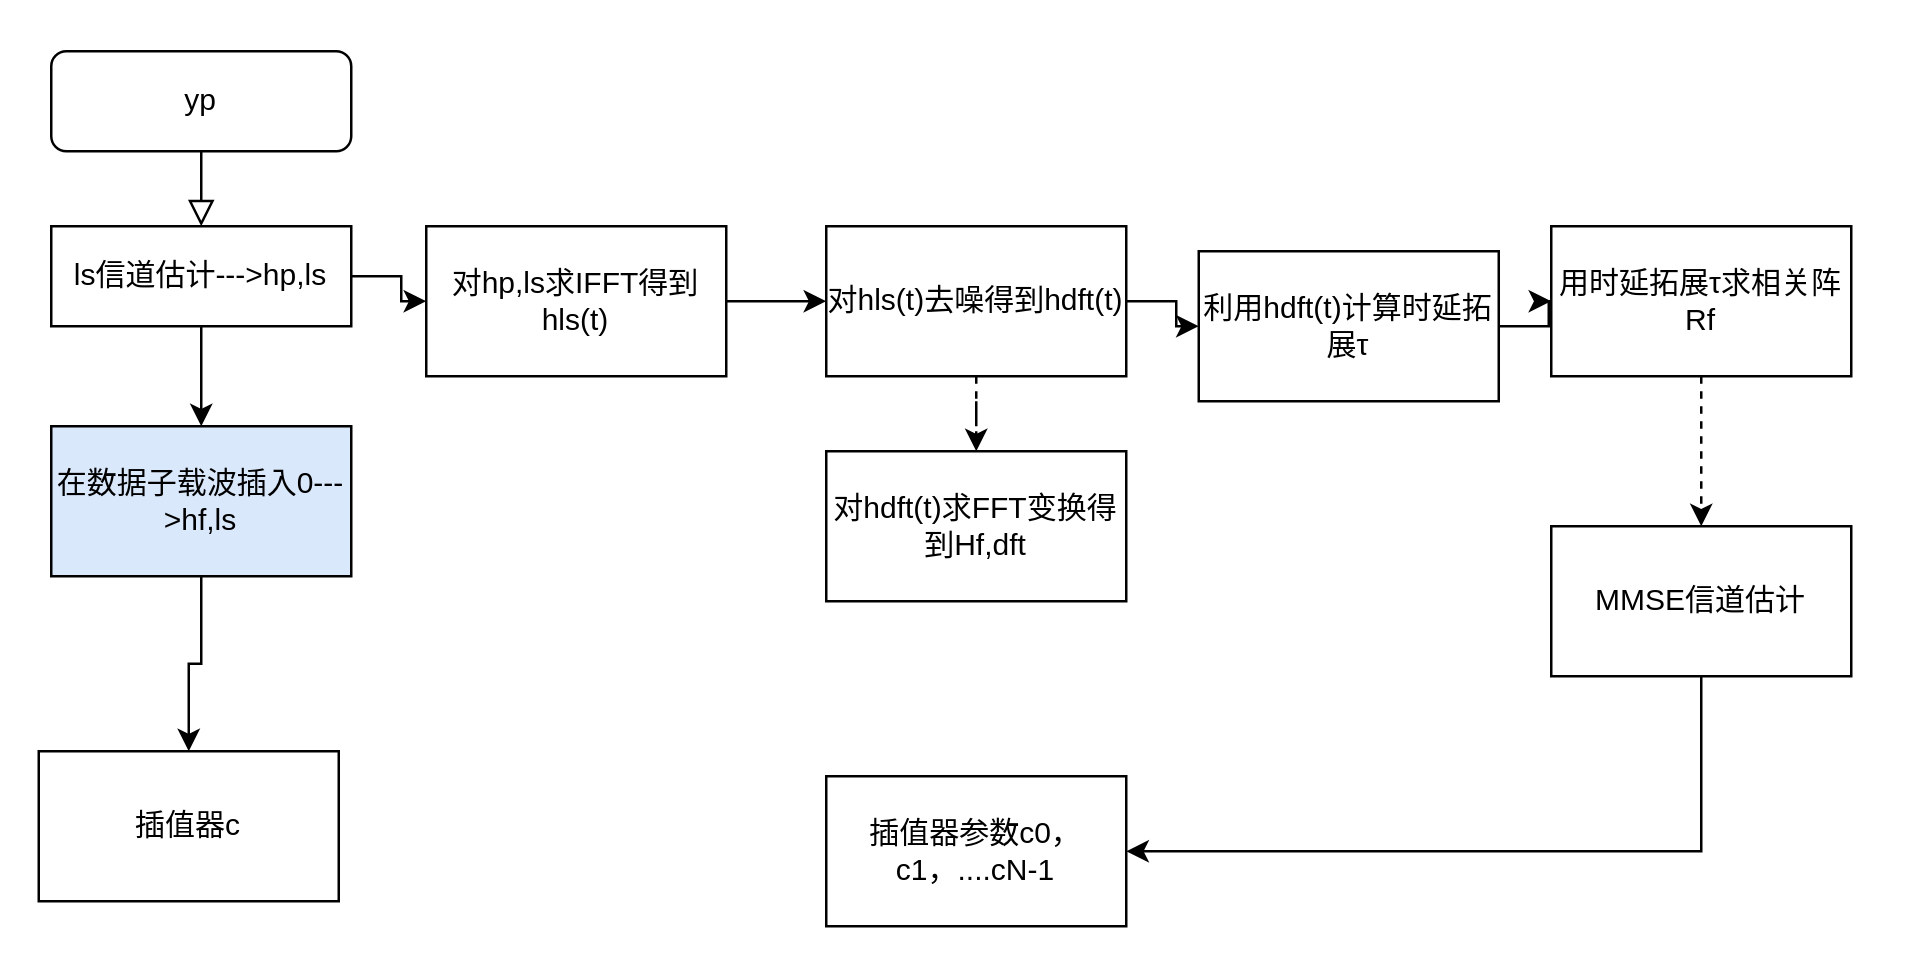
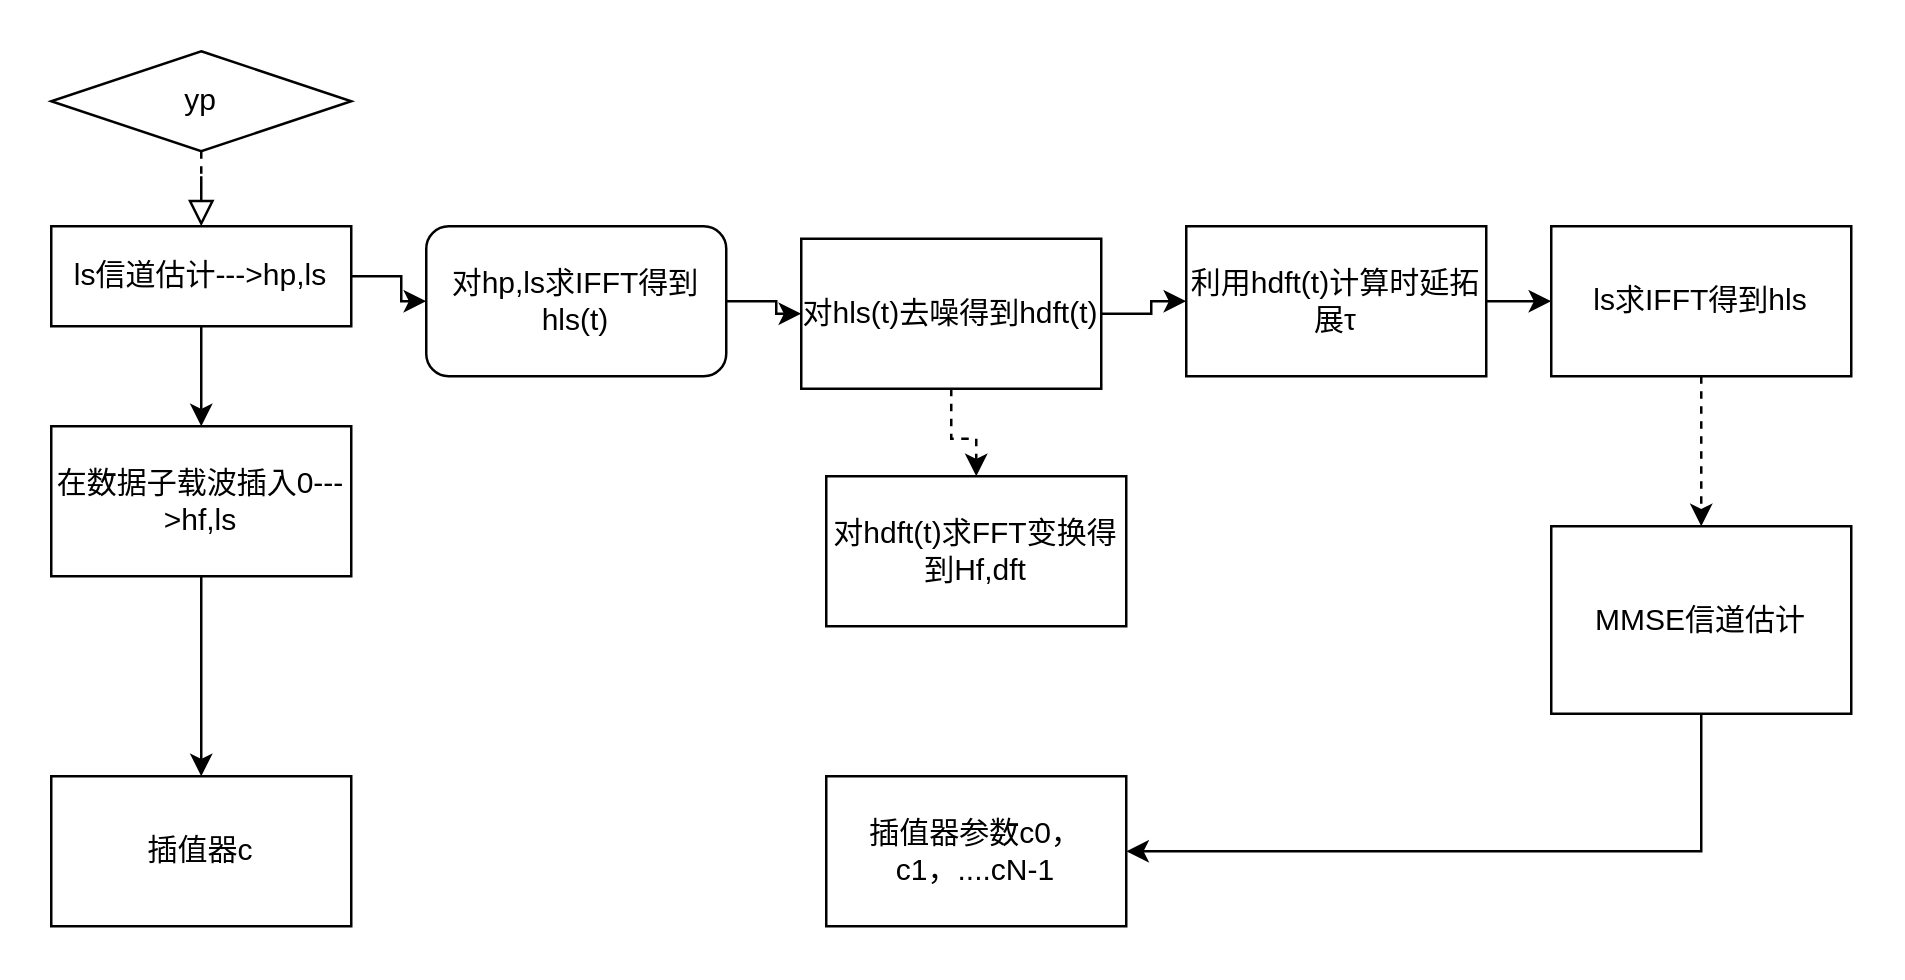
node "yp": shape rounded rectangle -> diamond
edge "yp" -> "ls信道估计--->hp,ls": style solid -> dashed
node "对hp,ls求IFFT得到hls(t)": shape rectangle -> rounded rectangle
node "对hls(t)去噪得到hdft(t)": moved (976, 301) -> (951, 314)
node "用时延拓展τ求相关阵Rf": label "用时延拓展τ求相关阵Rf" -> "ls求IFFT得到hls"
node "利用hdft(t)计算时延拓展τ": moved (1349, 326) -> (1336, 301)
node "在数据子载波插入0--->hf,ls": fillcolor #dae8fc -> #ffffff
node "对hdft(t)求FFT变换得到Hf,dft": moved (976, 526) -> (976, 551)
node "MMSE信道估计": size 300x150 -> 300x188
node "插值器c": moved (189, 826) -> (201, 851)
